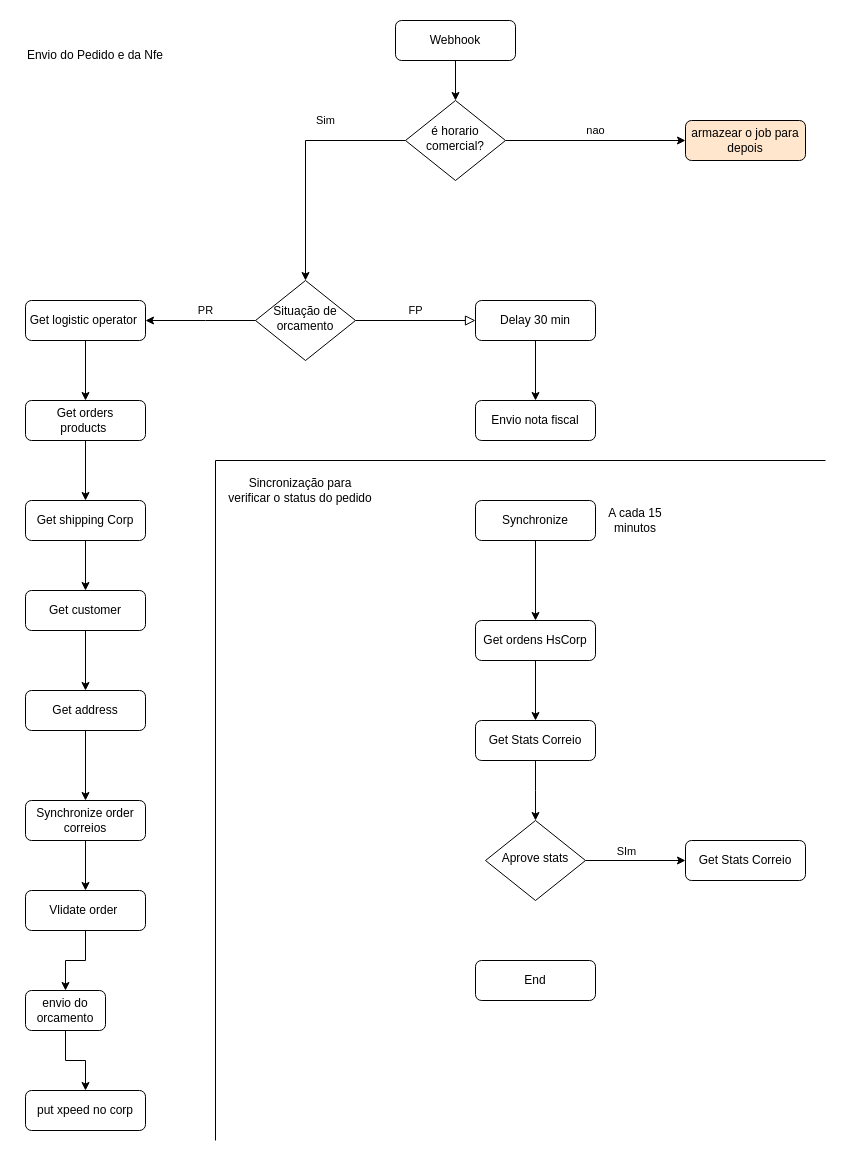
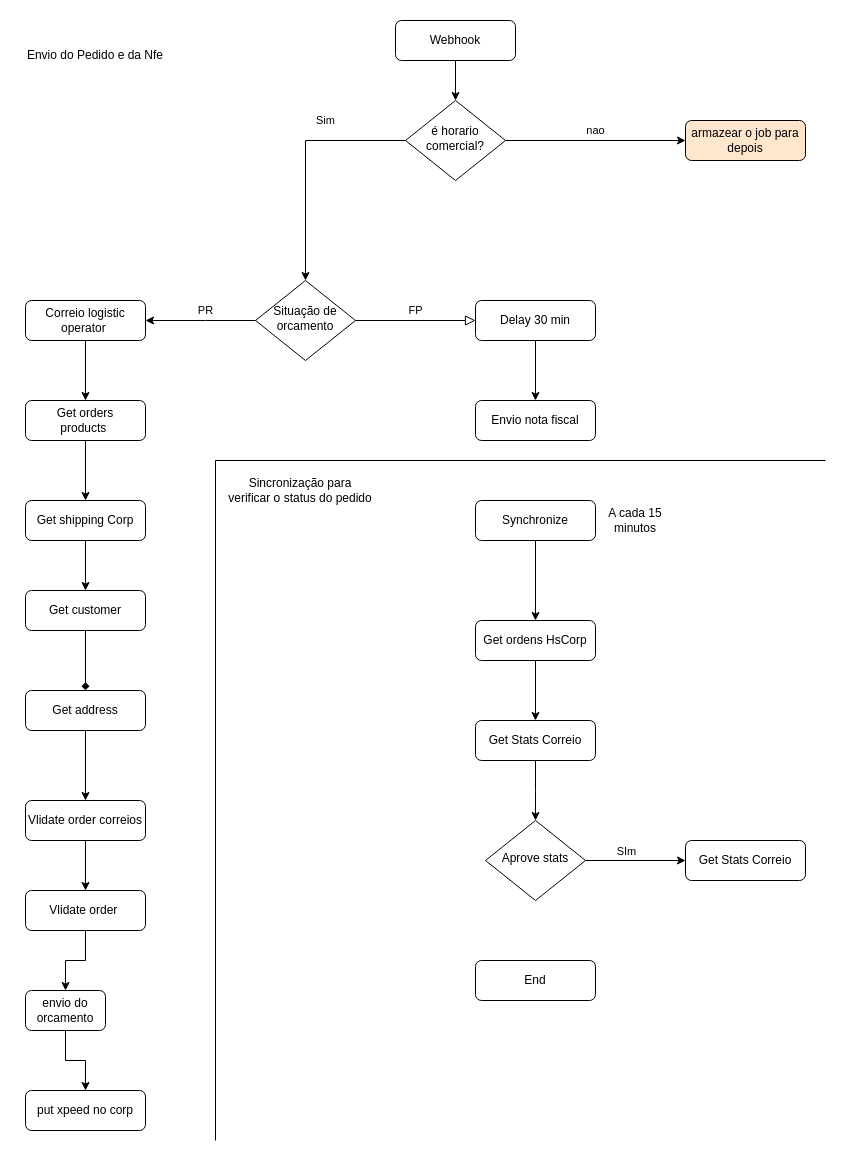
node "Get logistic operator": label "Get logistic operator" -> "Correio logistic operator"
edge "Get customer" -> "Get address": arrowhead classic -> diamond
node "Synchronize order correios": label "Synchronize order correios" -> "Vlidate order correios"
